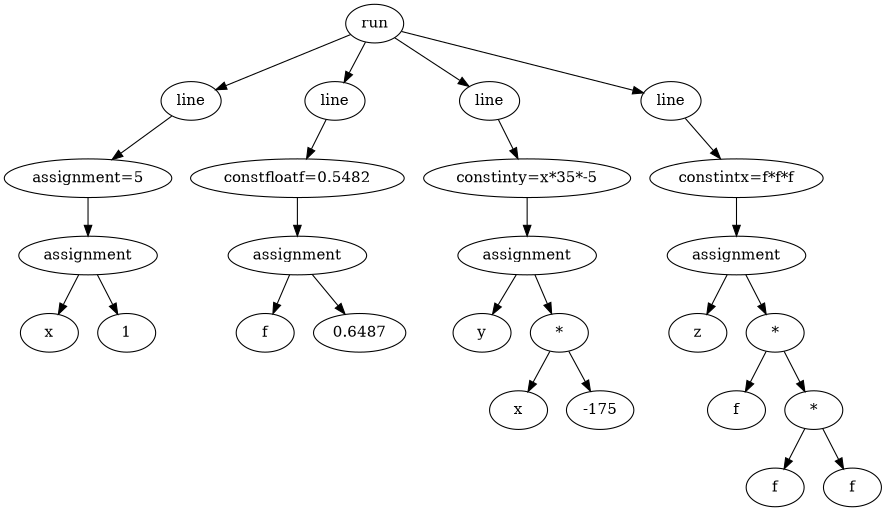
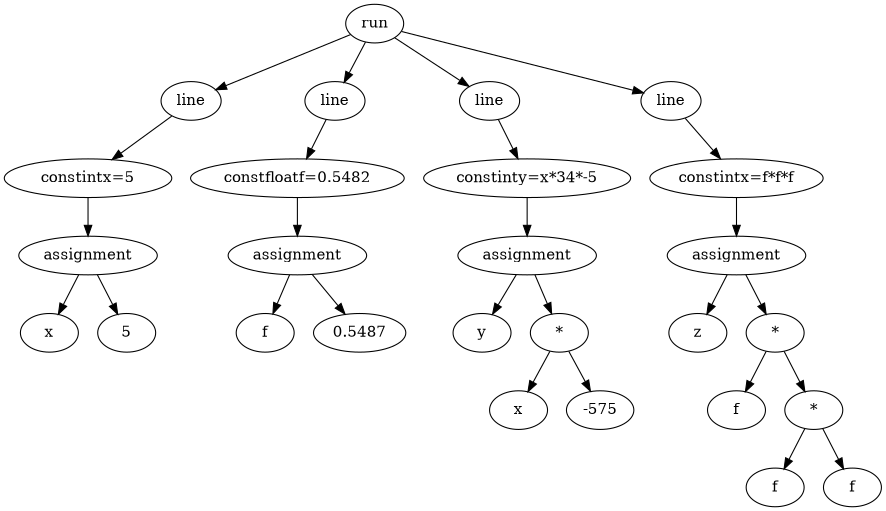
node "assignment=5": label "assignment=5" -> "constintx=5"
node "constinty=x*35*-5": label "constinty=x*35*-5" -> "constinty=x*34*-5"
node "1": label "1" -> "5"
node "0.6487": label "0.6487" -> "0.5487"
node "-175": label "-175" -> "-575"
